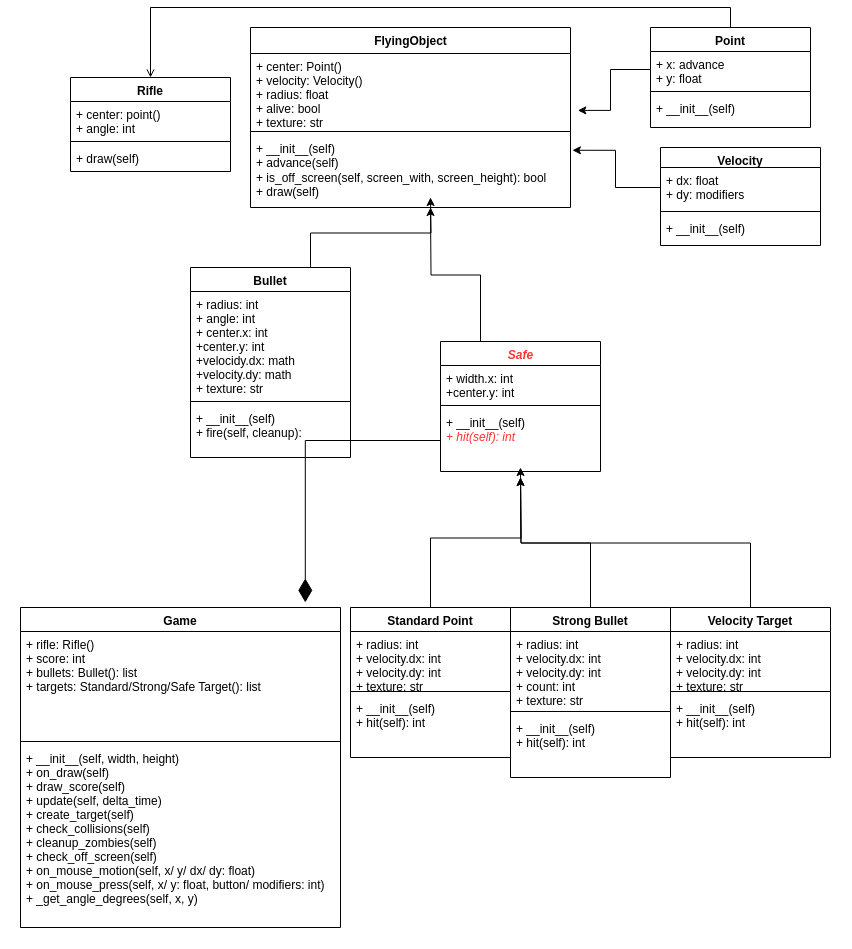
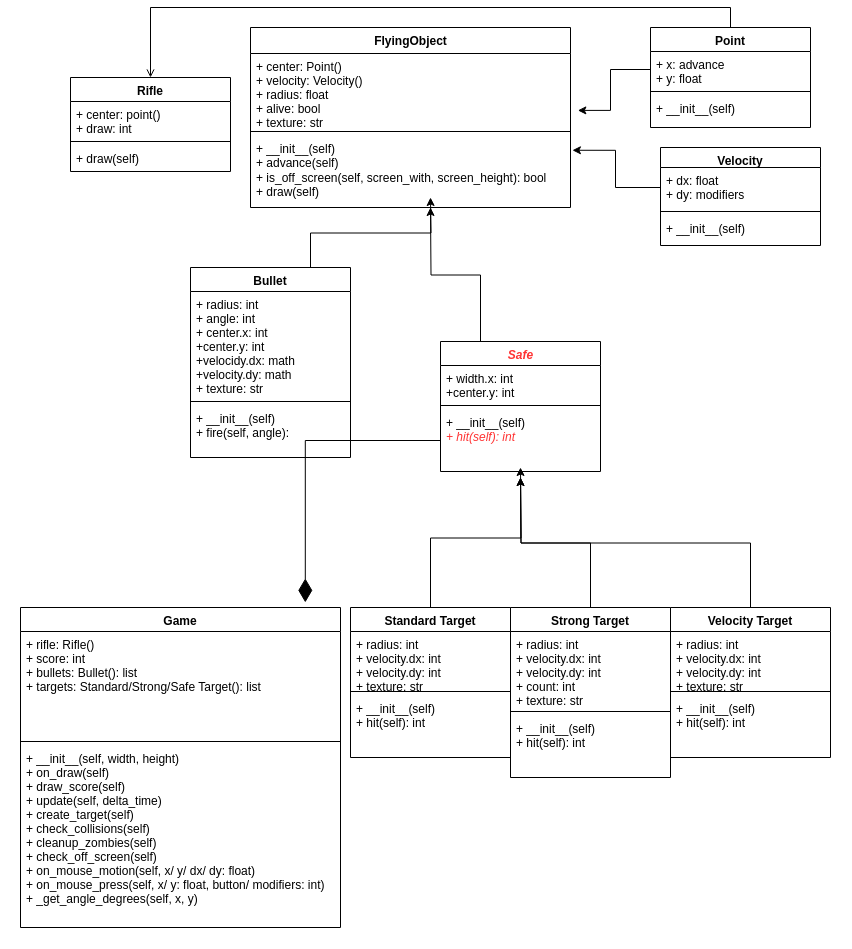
node "+ center: point() + angle: int": label "+ center: point() + angle: int" -> "+ center: point() + draw: int"
node "+ __init__(self) + fire(self, cleanup):": label "+ __init__(self) + fire(self, cleanup):" -> "+ __init__(self) + fire(self, angle):"
node "Standard Point": label "Standard Point" -> "Standard Target"
node "Strong Bullet": label "Strong Bullet" -> "Strong Target"
